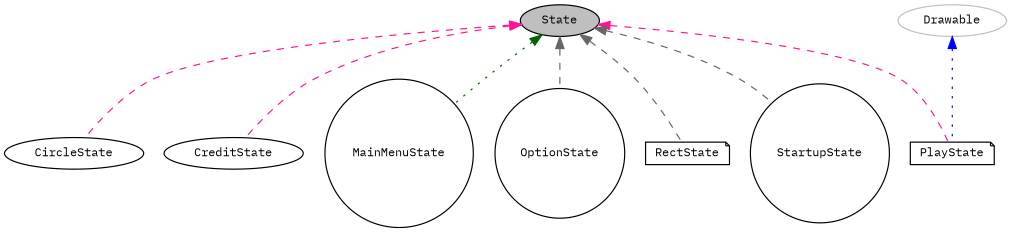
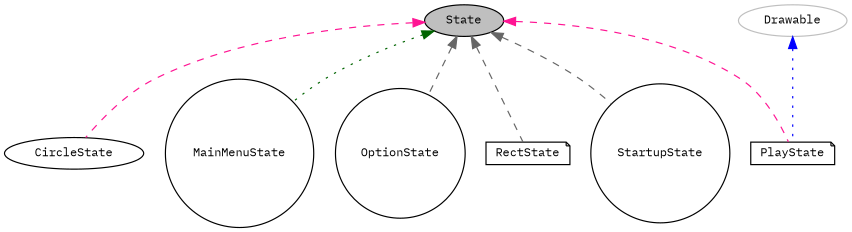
node "CreditState": removed
